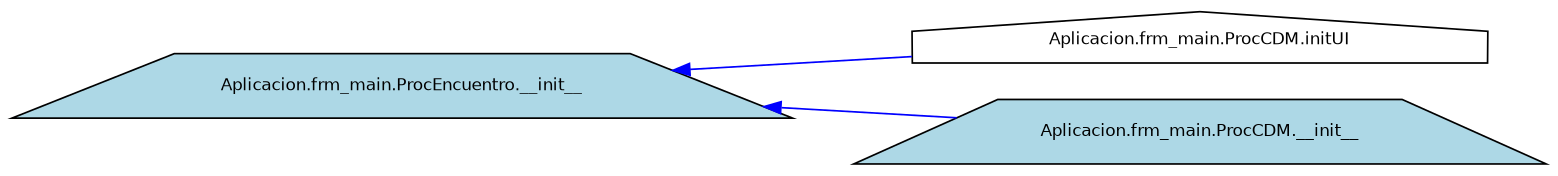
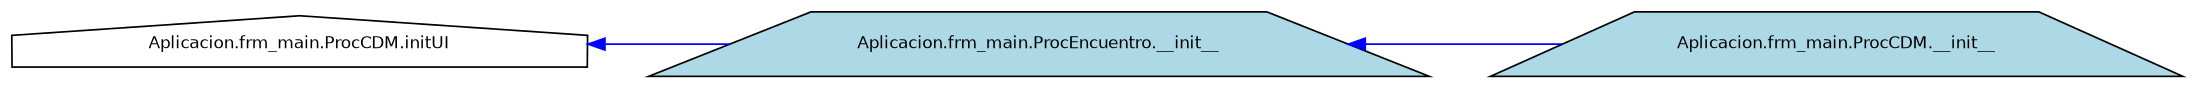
edge "Aplicacion.frm_main.ProcCDM.initUI" -> "Aplicacion.frm_main.ProcEncuentro.__init__": reversed
